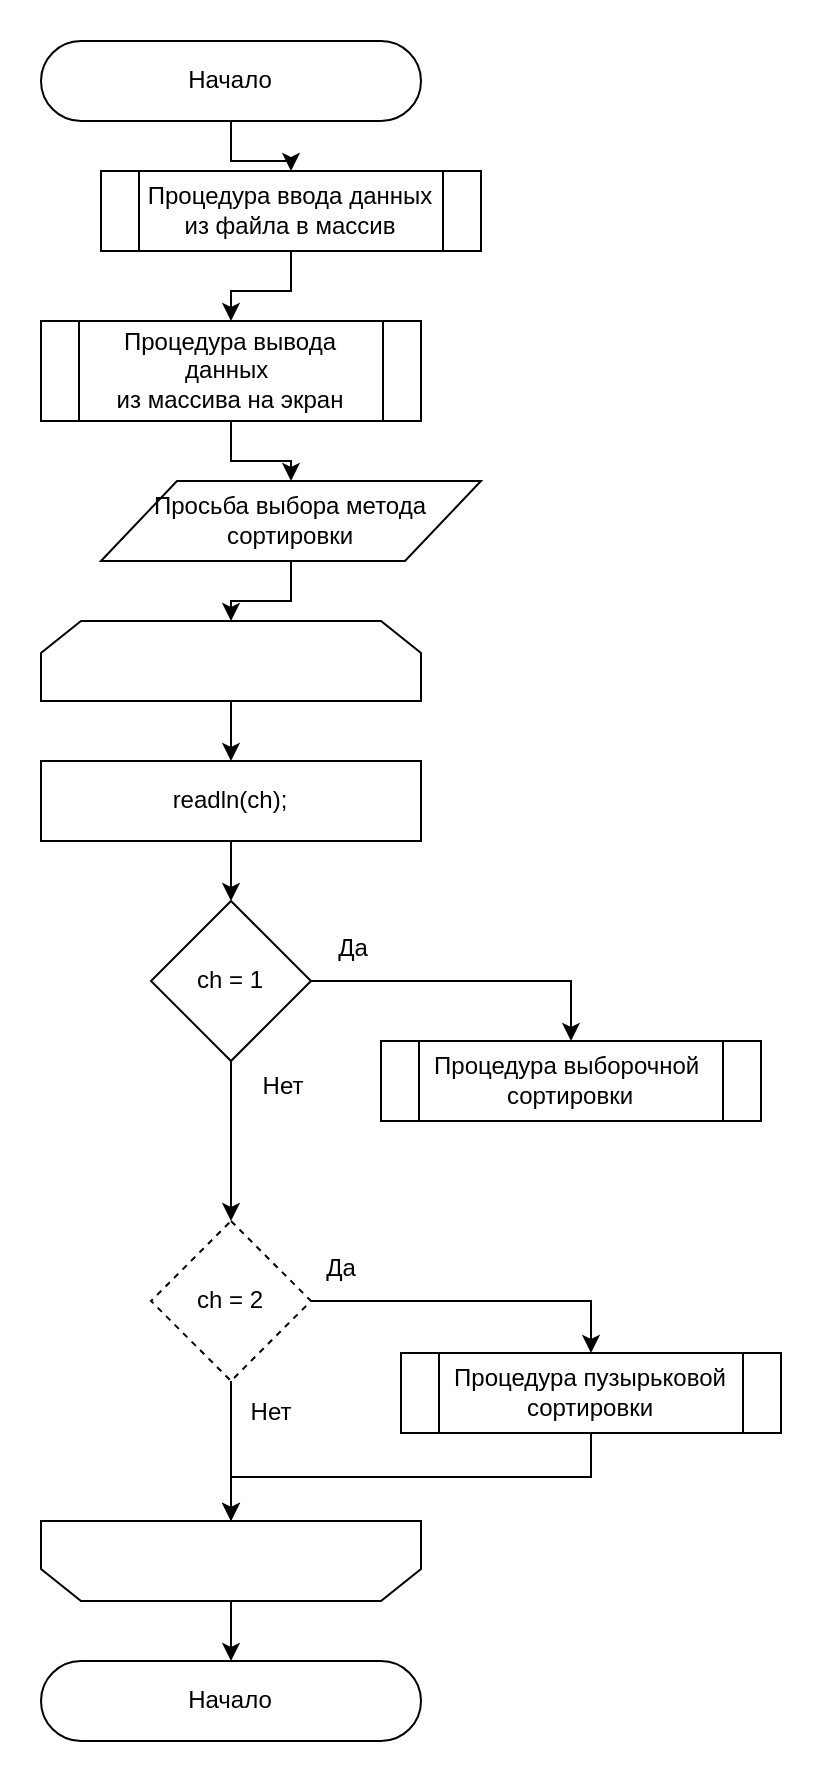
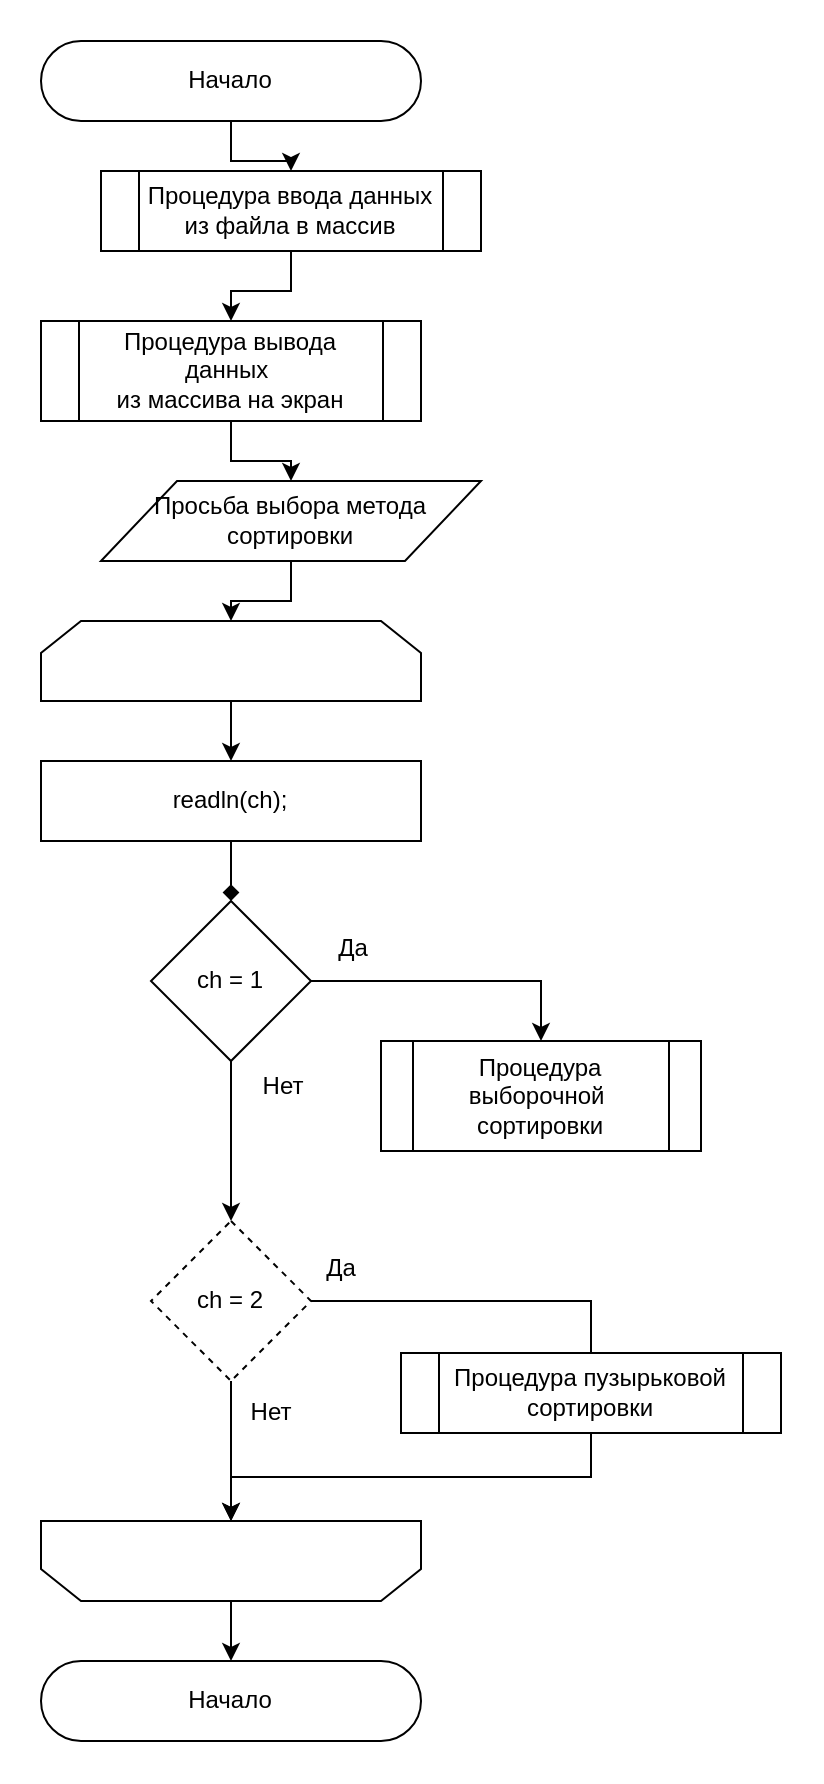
edge "readln(ch);" -> "ch = 1": arrowhead classic -> diamond
node "Процедура выборочной сортировки": size 380x80 -> 320x110
edge "ch = 2" -> "Процедура пузырьковой сортировки": arrowhead classic -> none
